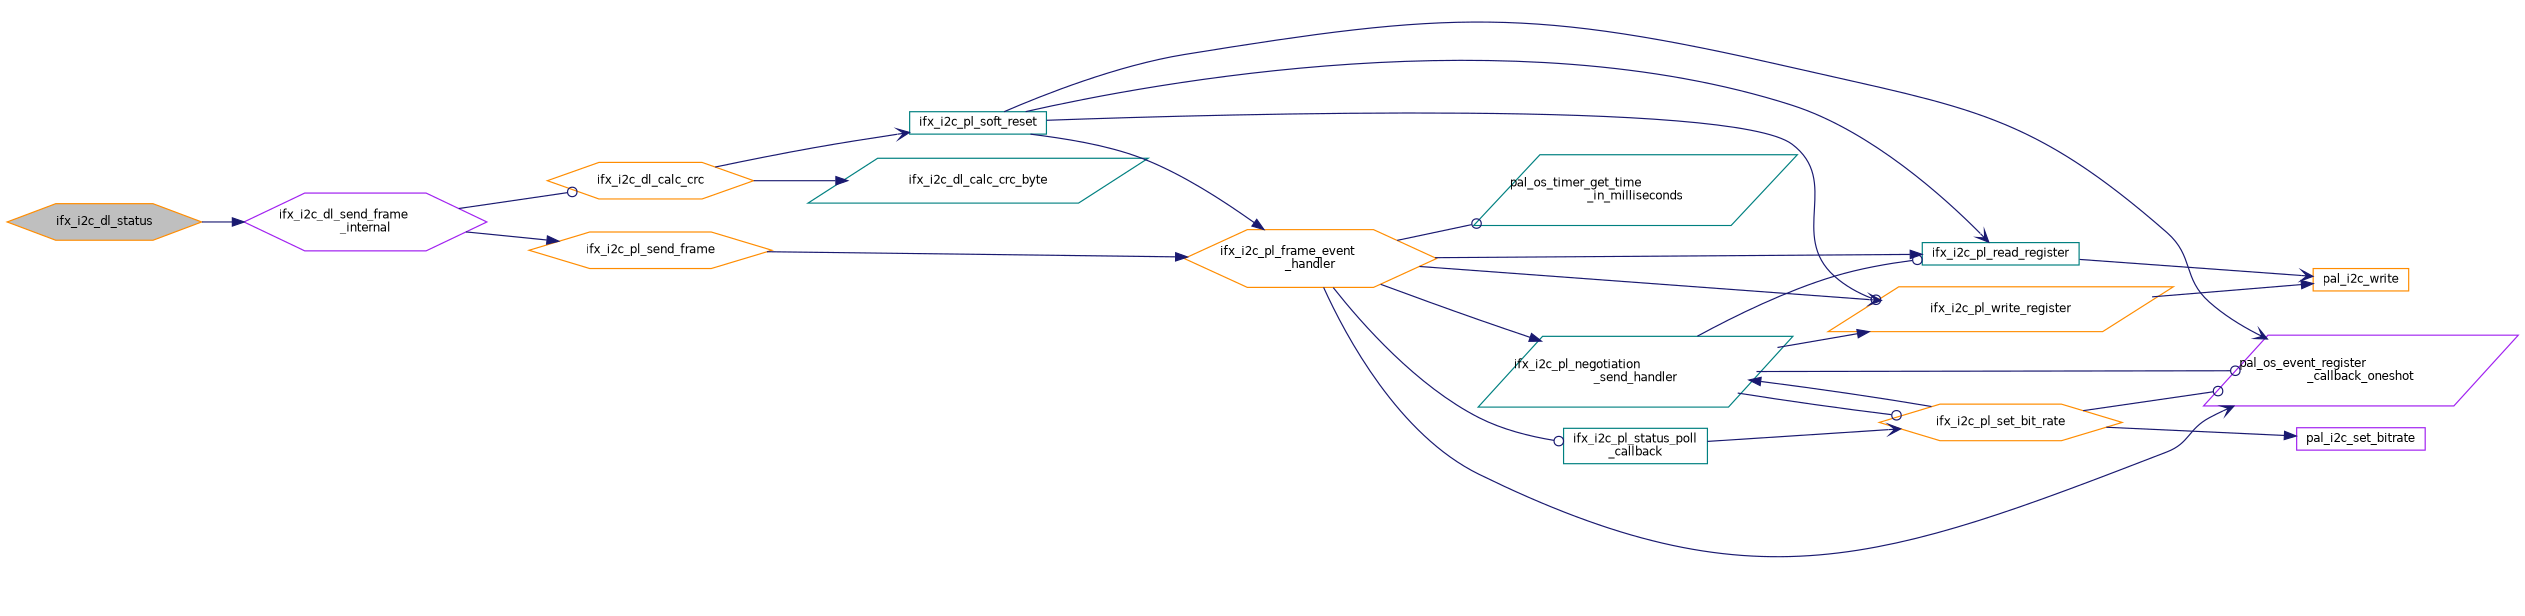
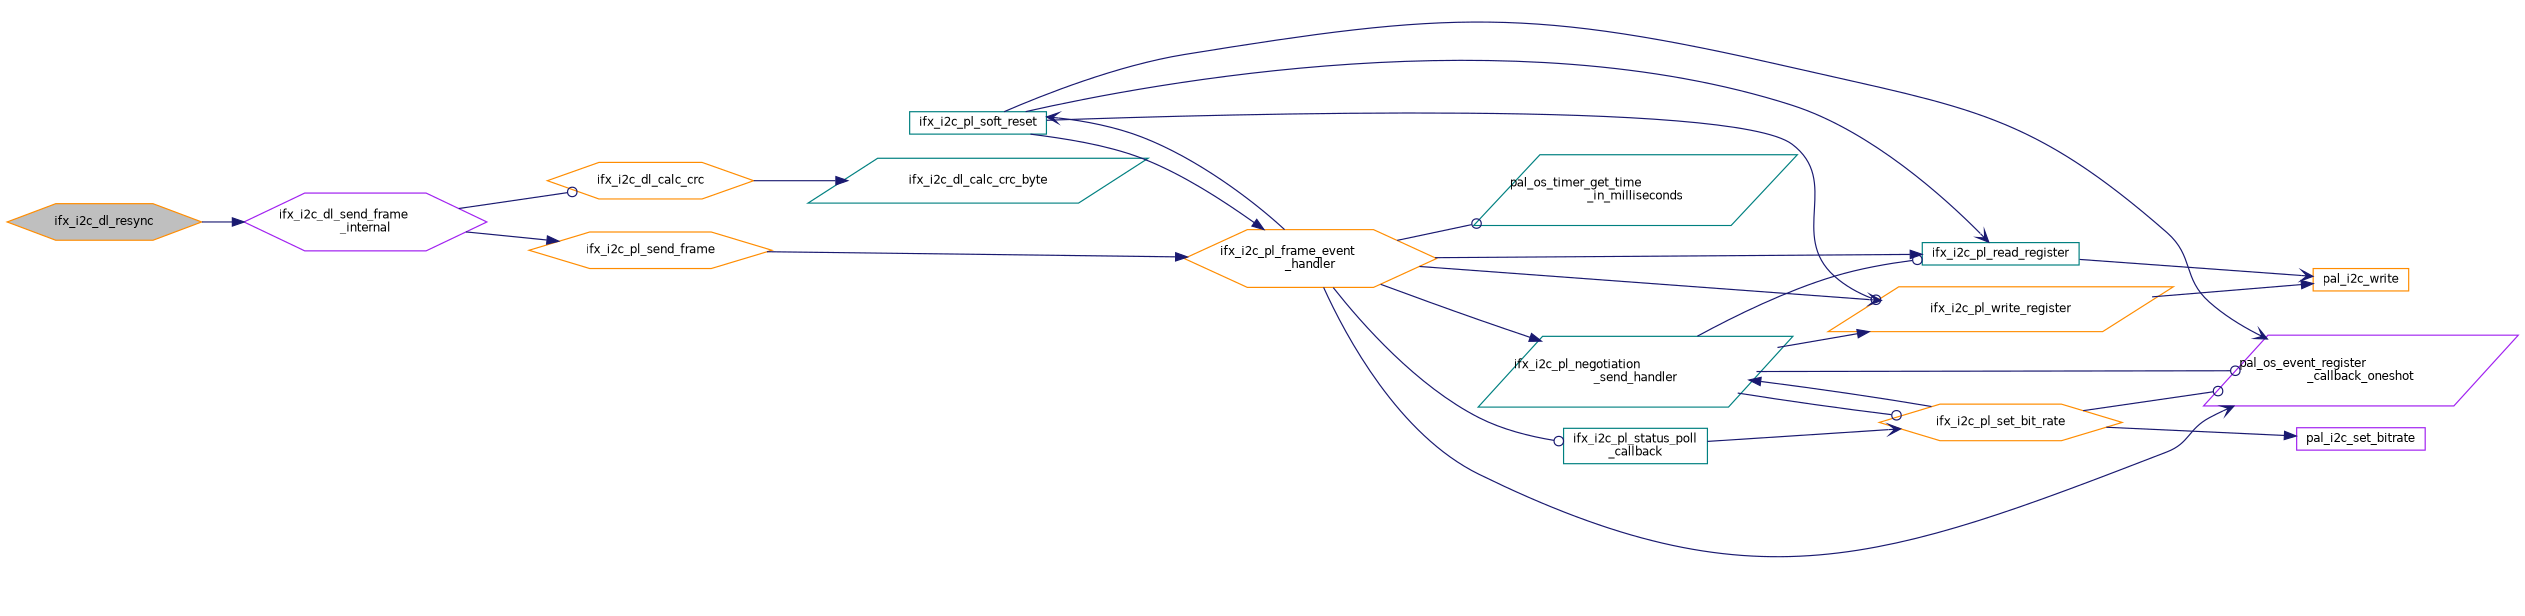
edge "ifx_i2c_dl_calc_crc" -> "ifx_i2c_pl_soft_reset": now "ifx_i2c_pl_frame_event _handler" -> "ifx_i2c_pl_soft_reset"
node "ifx_i2c_dl_status": label "ifx_i2c_dl_status" -> "ifx_i2c_dl_resync"
